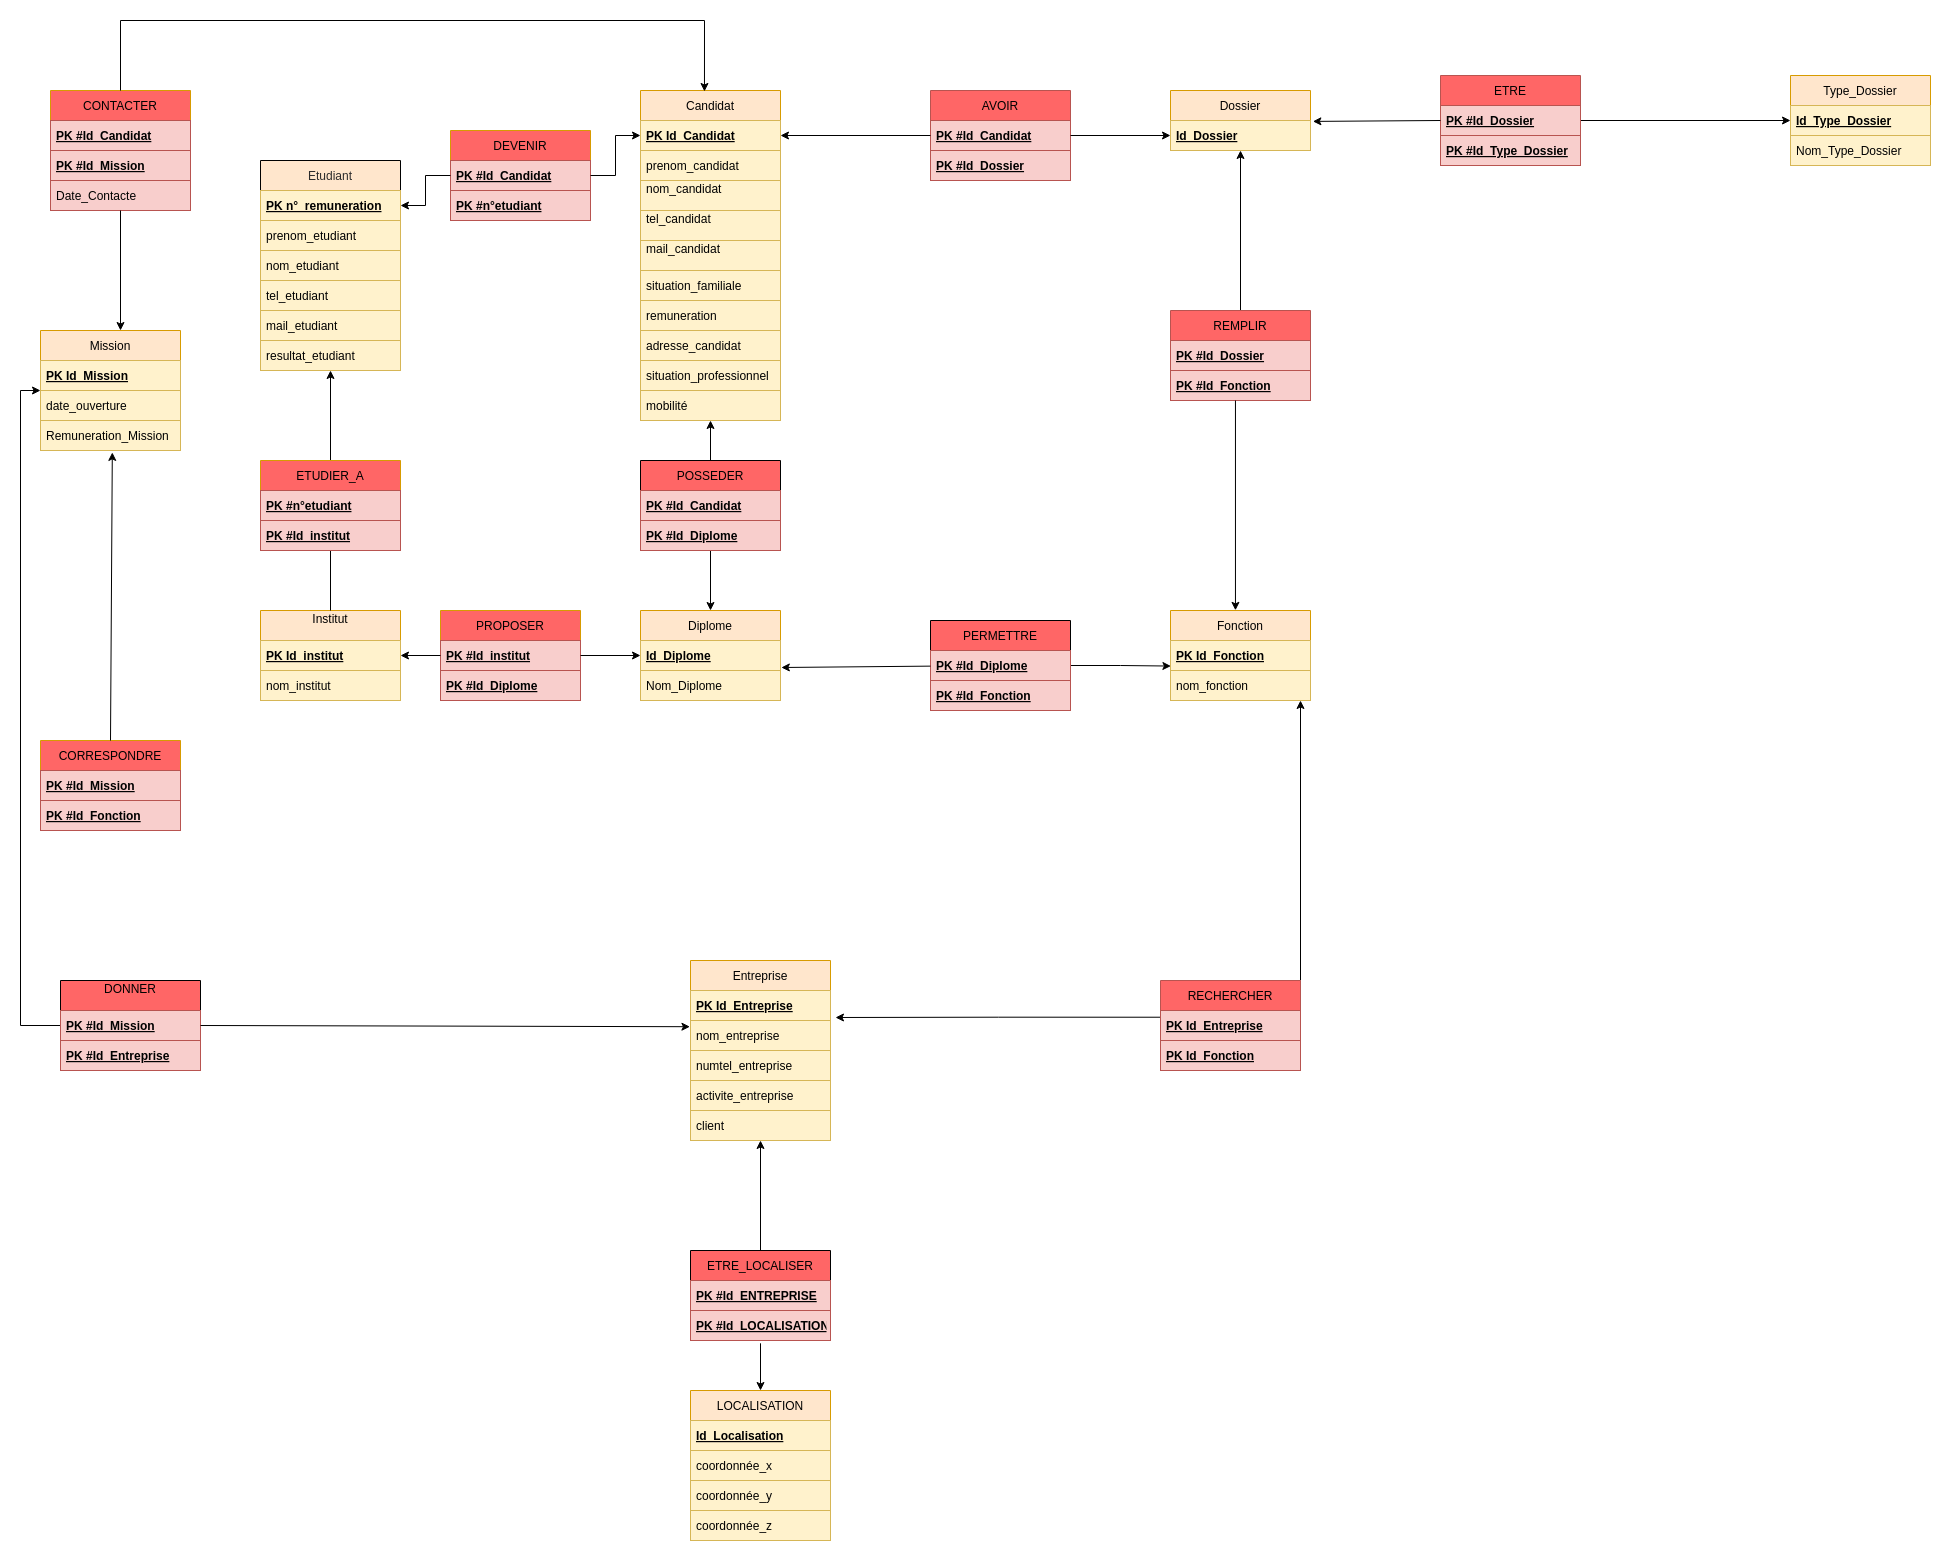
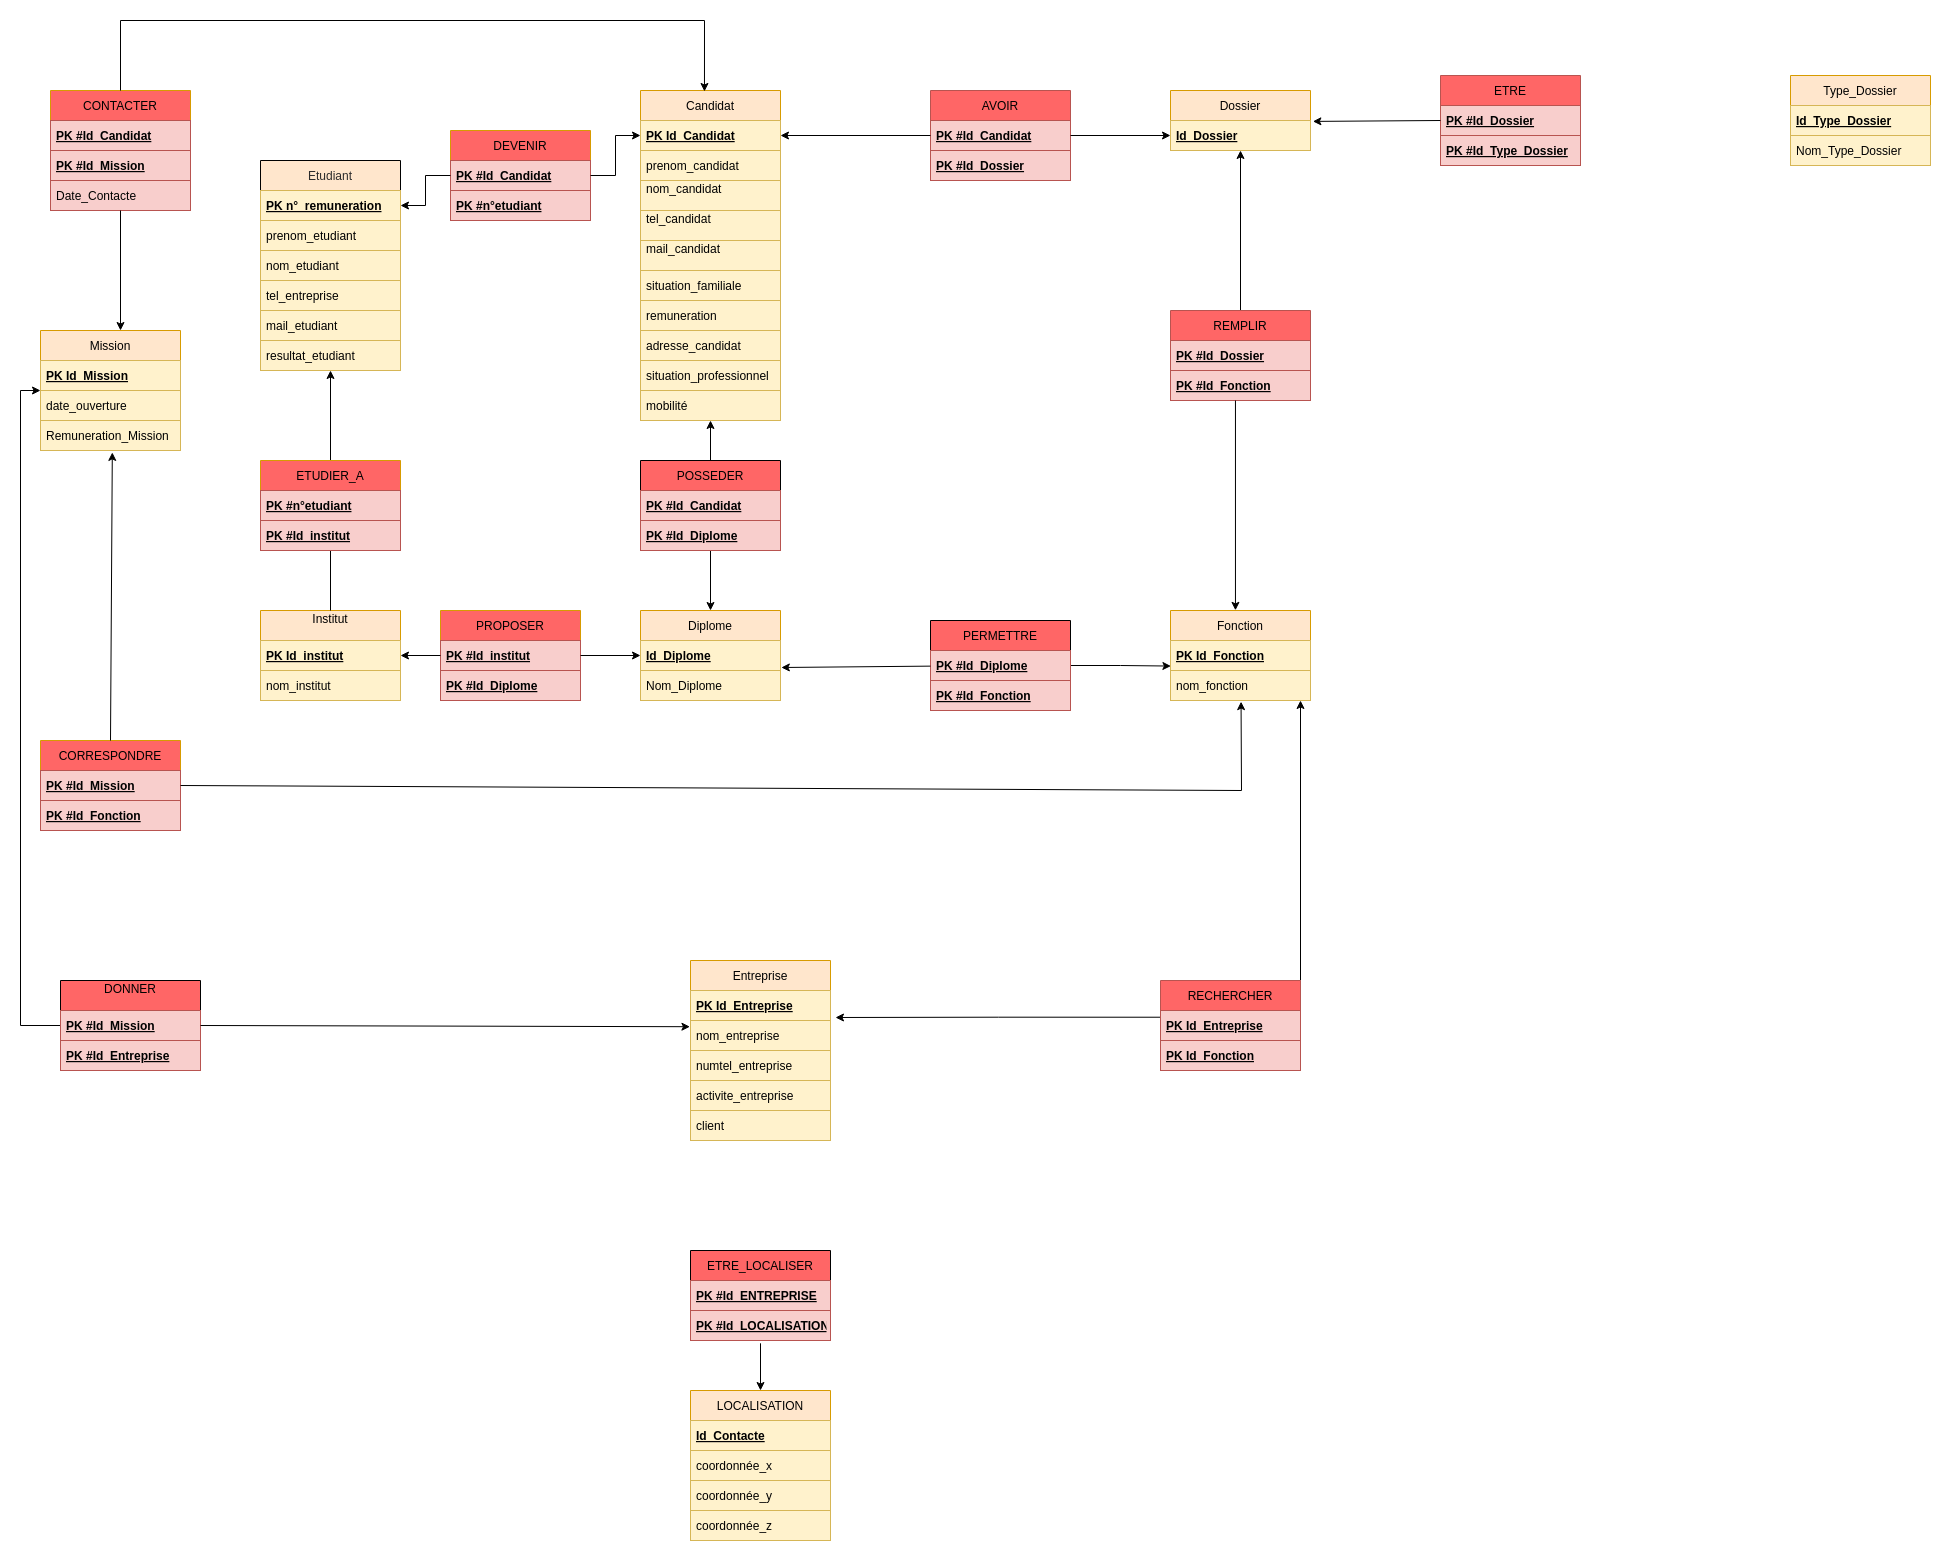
edge "ETRE" -> "Id_Type_Dossier": removed
node "tel_etudiant": label "tel_etudiant" -> "tel_entreprise"
edge "CORRESPONDRE" -> "nom_fonction": added
edge "ETRE_LOCALISER" -> "Entreprise": removed
node "Id_Localisation": label "Id_Localisation" -> "Id_Contacte"
